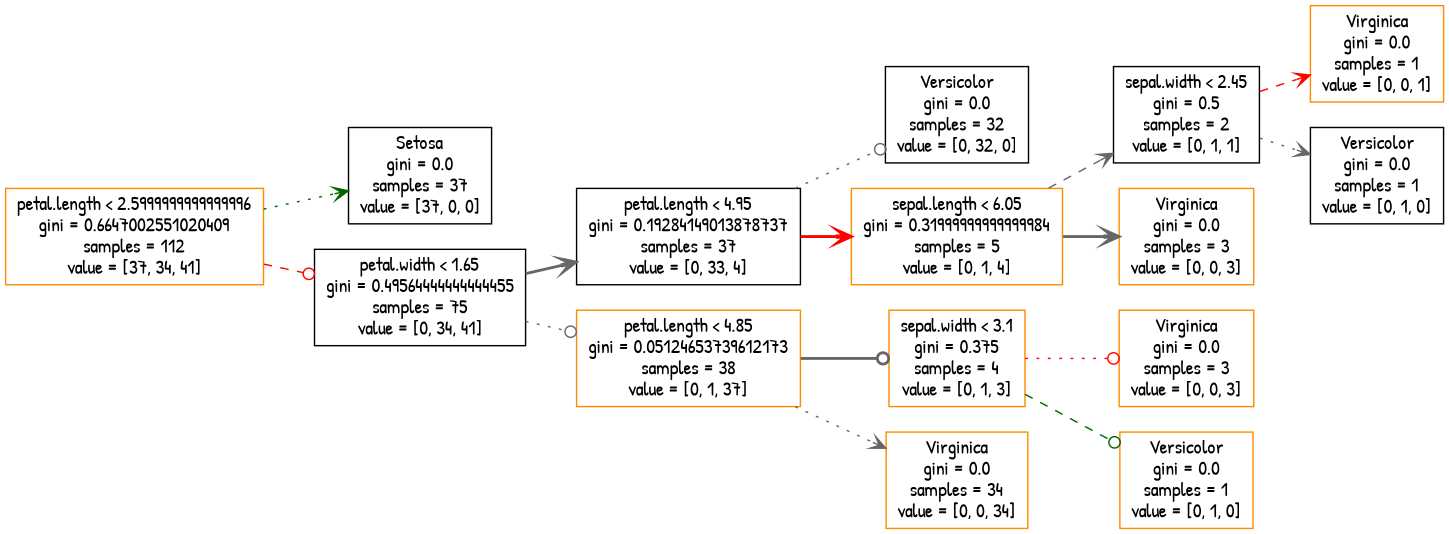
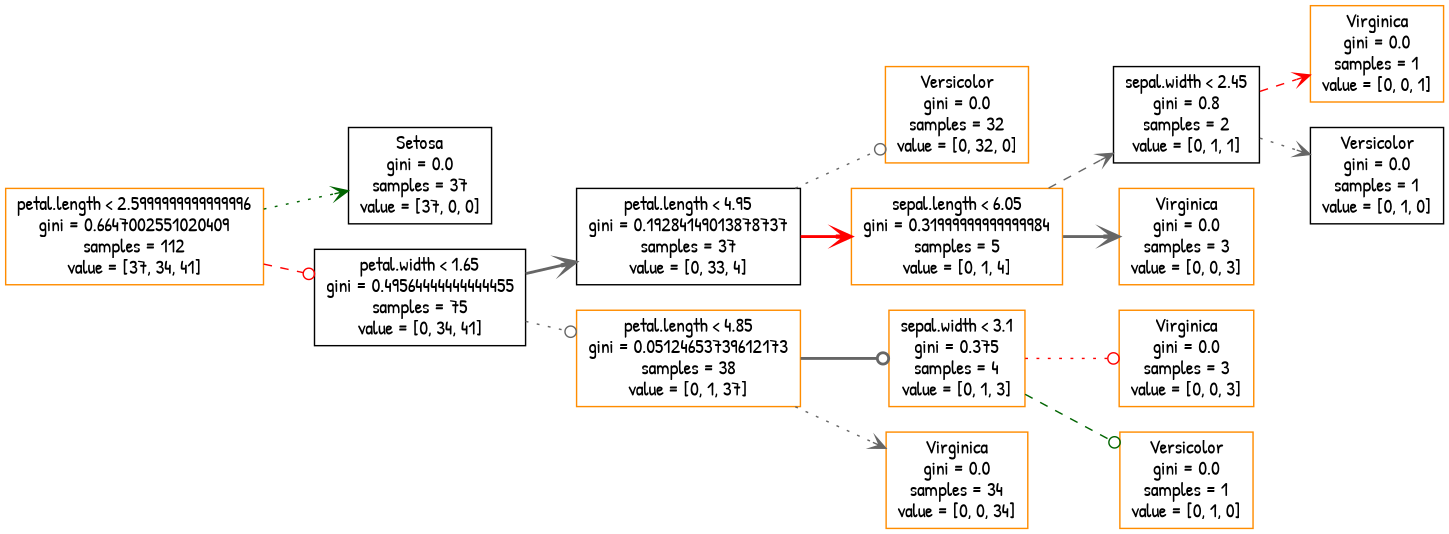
node "Versicolor gini = 0.0 samples = 32 value = [0, 32, 0]": color black -> darkorange
node "sepal.width < 2.45 gini = 0.5 samples = 2 value = [0, 1, 1]": label "sepal.width < 2.45 gini = 0.5 samples = 2 value = [0, 1, 1]" -> "sepal.width < 2.45 gini = 0.8 samples = 2 value = [0, 1, 1]"
